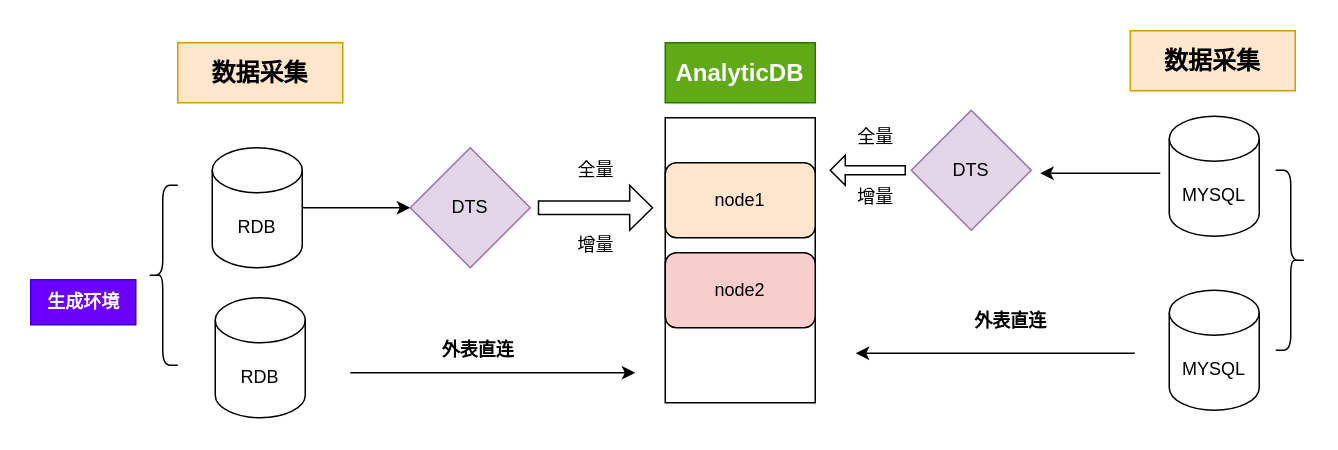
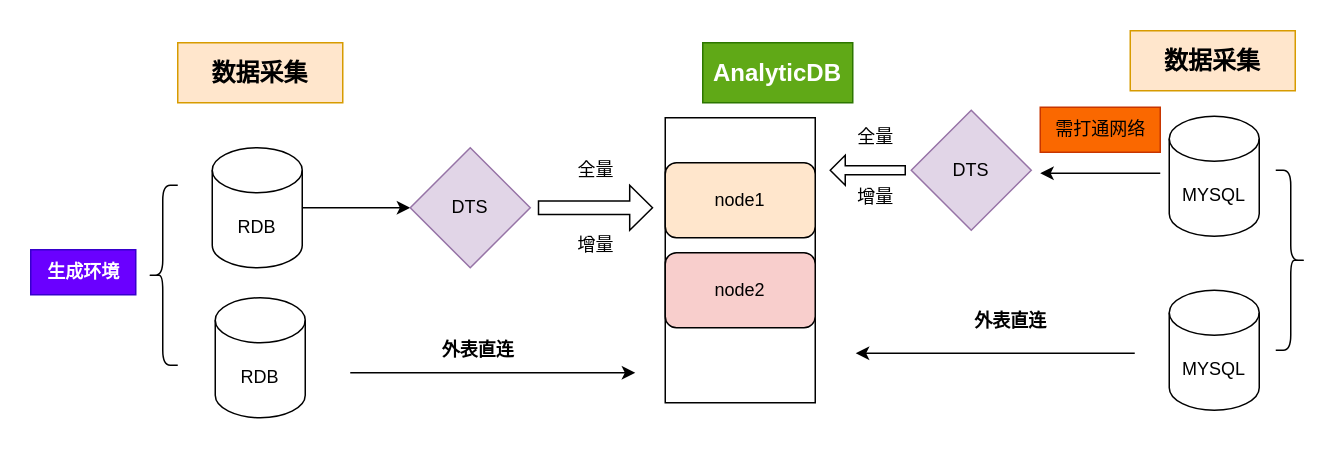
node "AnalyticDB": moved (740, 73) -> (778, 73)
node "需打通网络": added
node "生成环境": moved (83, 302) -> (83, 272)
